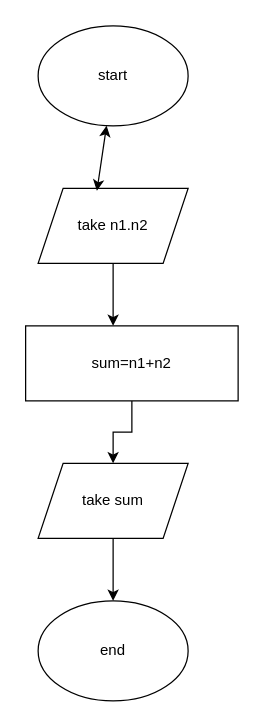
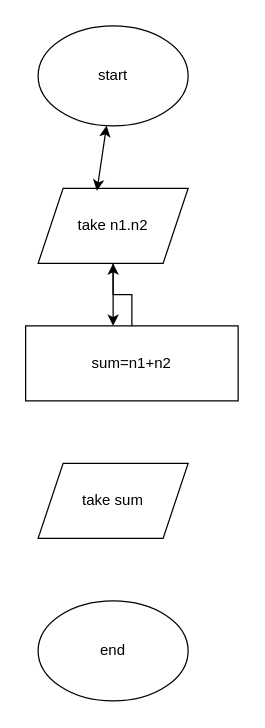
edge "sum=n1+n2" -> "take sum": now "sum=n1+n2" -> "take n1.n2"
edge "take sum" -> "end": removed
